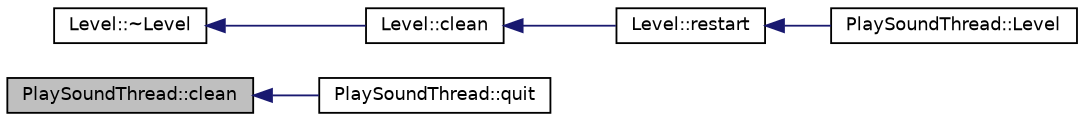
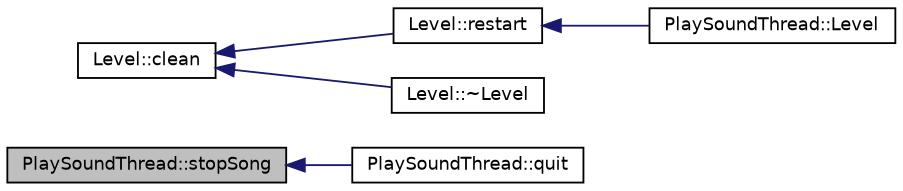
edge "Level::clean" -> "Level::~Level": reversed
node "PlaySoundThread::clean": label "PlaySoundThread::clean" -> "PlaySoundThread::stopSong"
